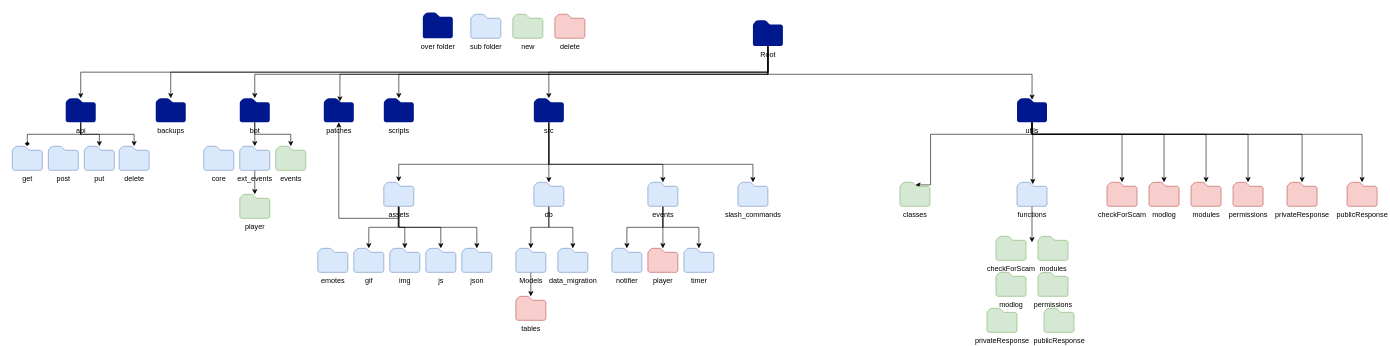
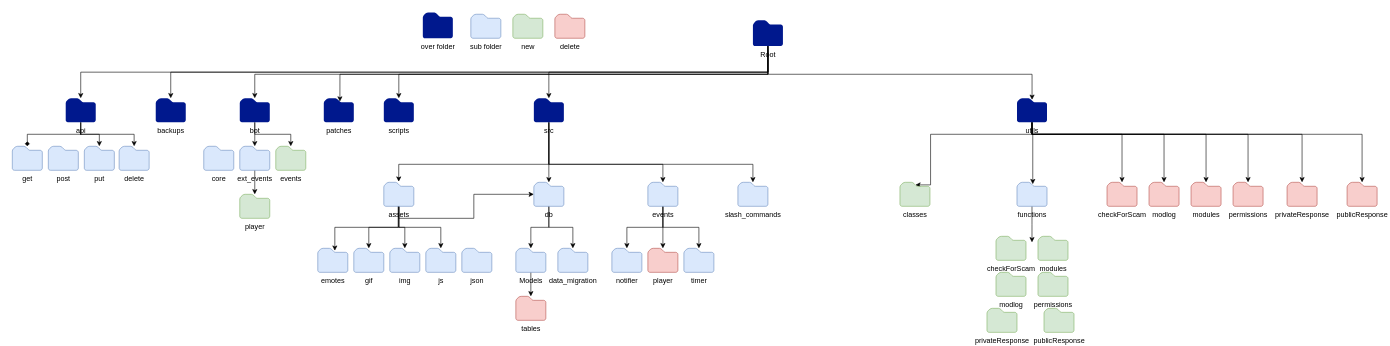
edge "assets" -> "patches": now "assets" -> "emotes"
edge "assets" -> "json": now "assets" -> "db"
